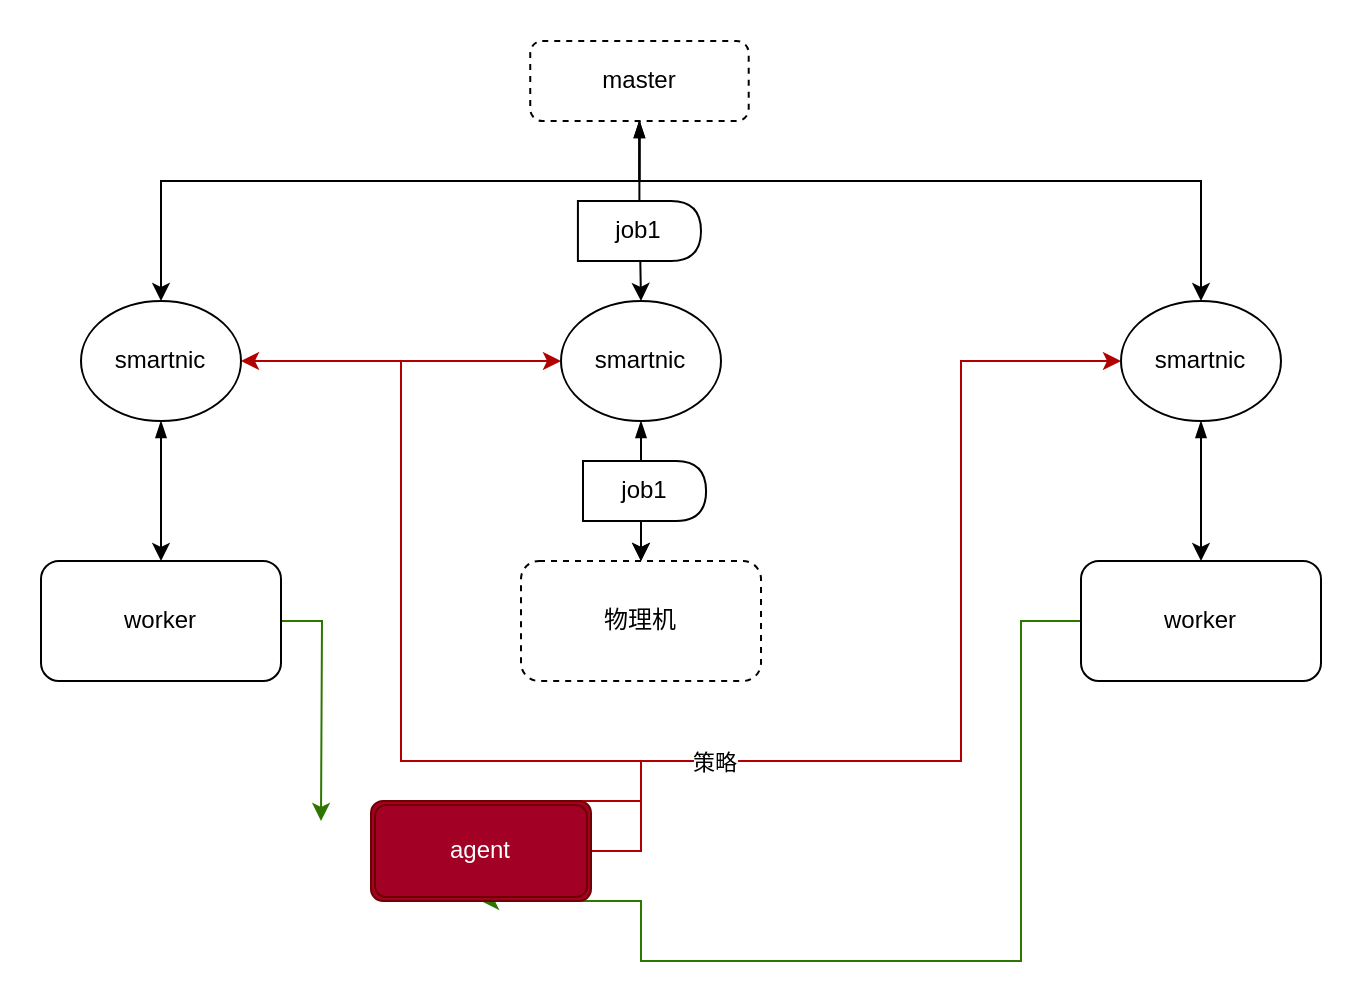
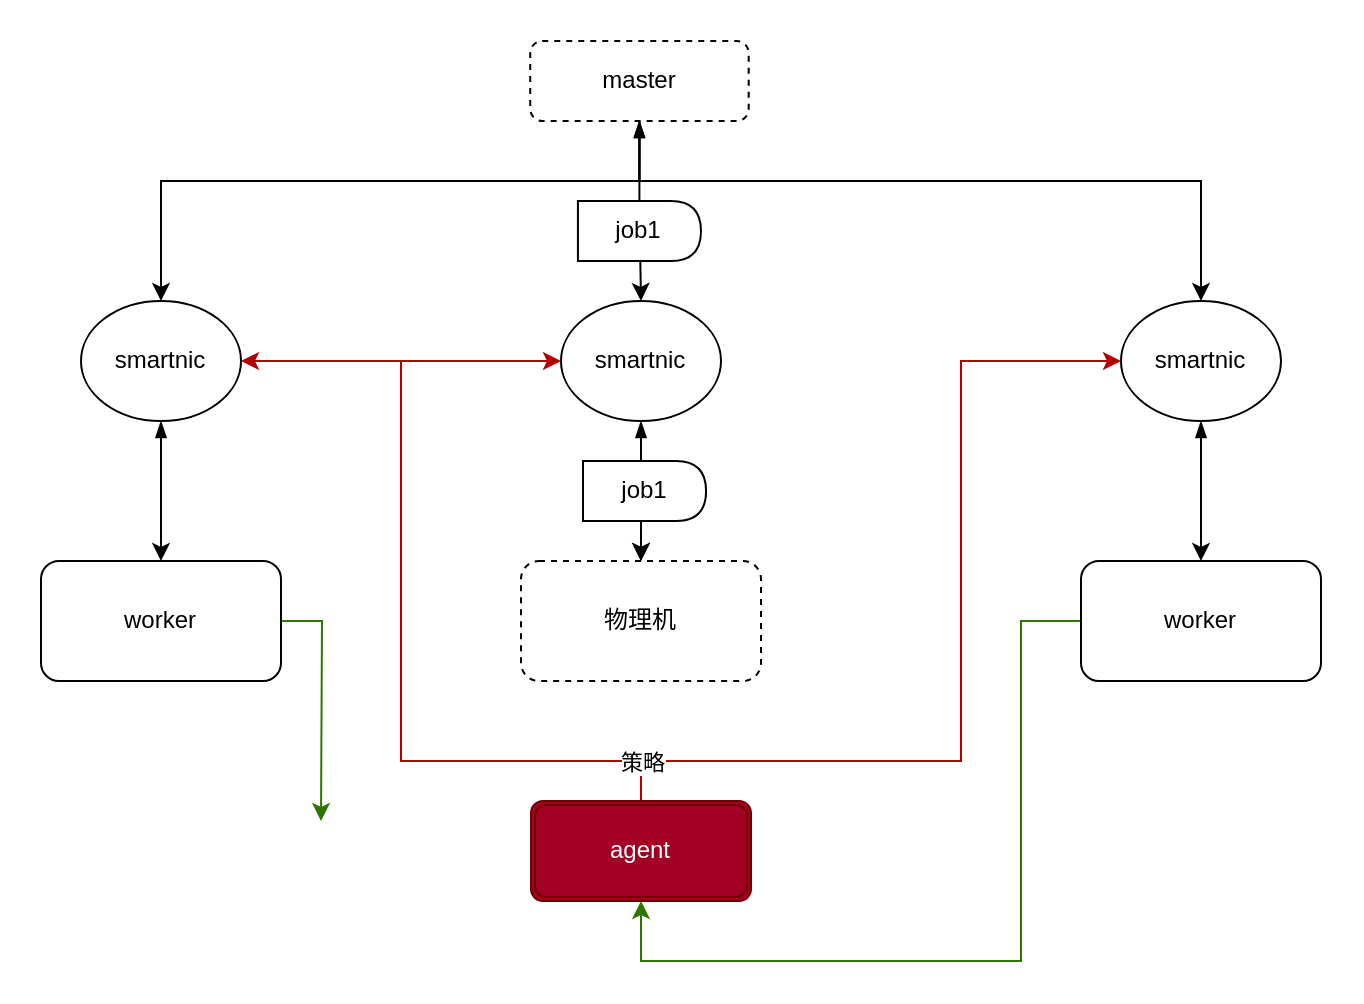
node "agent": moved (481, 851) -> (641, 851)
